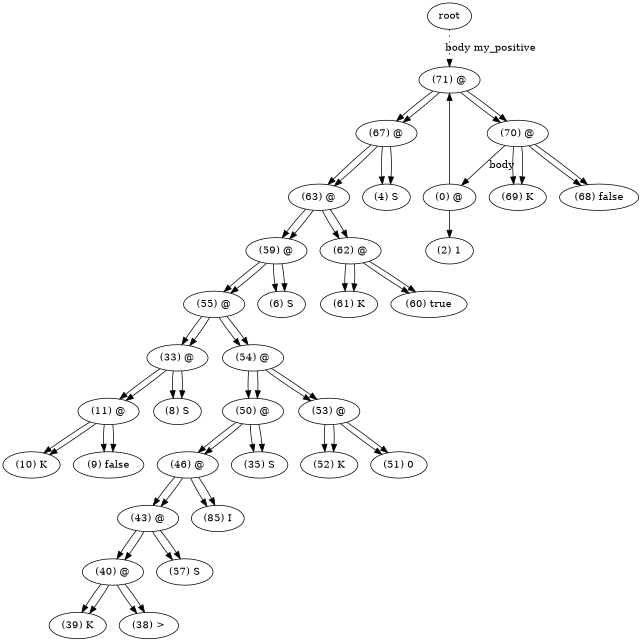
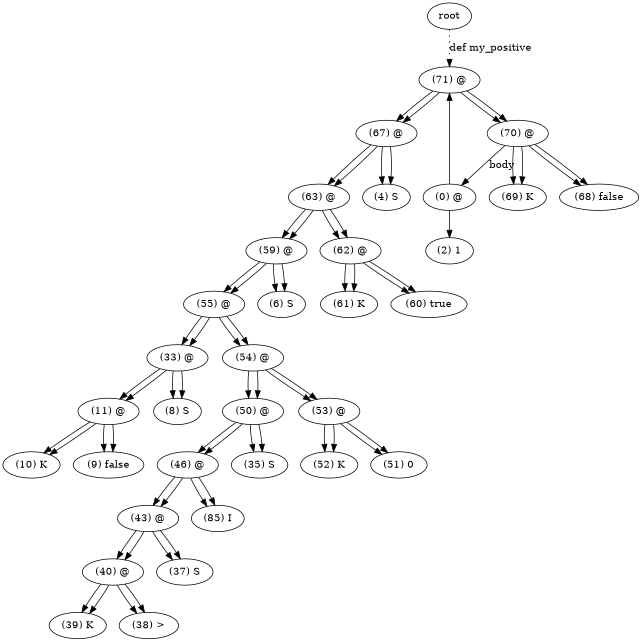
edge "root" -> "(71) @": label "body my_positive" -> "def my_positive"
node "(57) S": label "(57) S" -> "(37) S"
